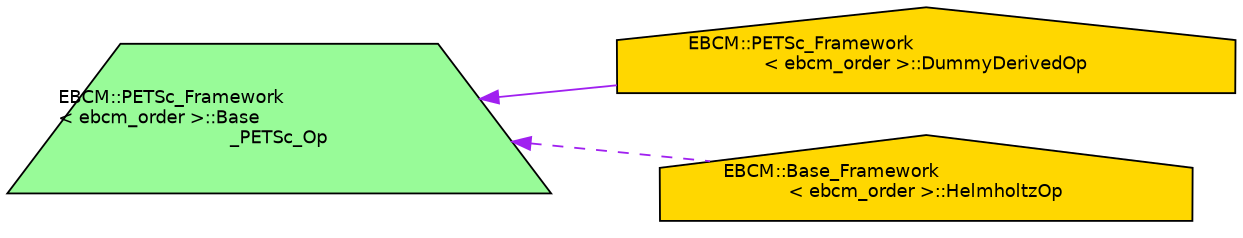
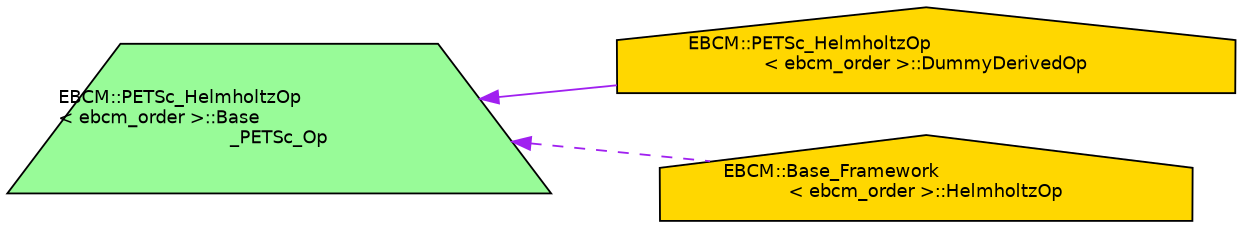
node "EBCM::PETSc_Framework < ebcm_order >::DummyDerivedOp": label "EBCM::PETSc_Framework < ebcm_order >::DummyDerivedOp" -> "EBCM::PETSc_HelmholtzOp < ebcm_order >::DummyDerivedOp"
node "EBCM::PETSc_Framework < ebcm_order >::Base _PETSc_Op": label "EBCM::PETSc_Framework < ebcm_order >::Base _PETSc_Op" -> "EBCM::PETSc_HelmholtzOp < ebcm_order >::Base _PETSc_Op"
